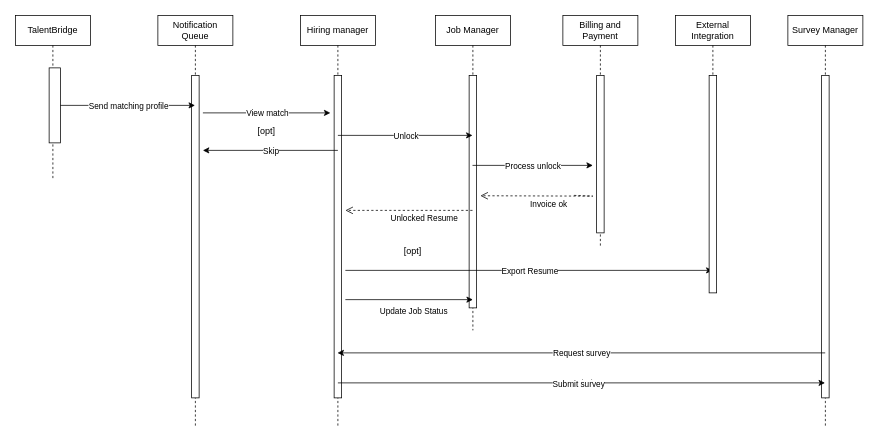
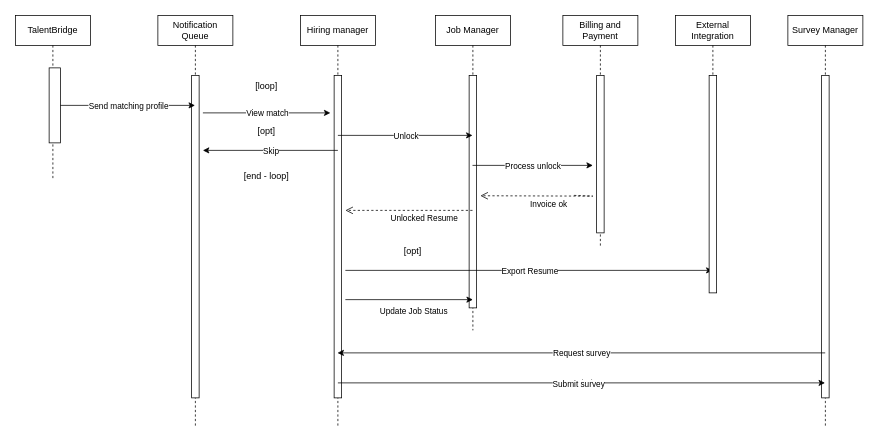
node "[loop]": added
node "[end - loop]": added
